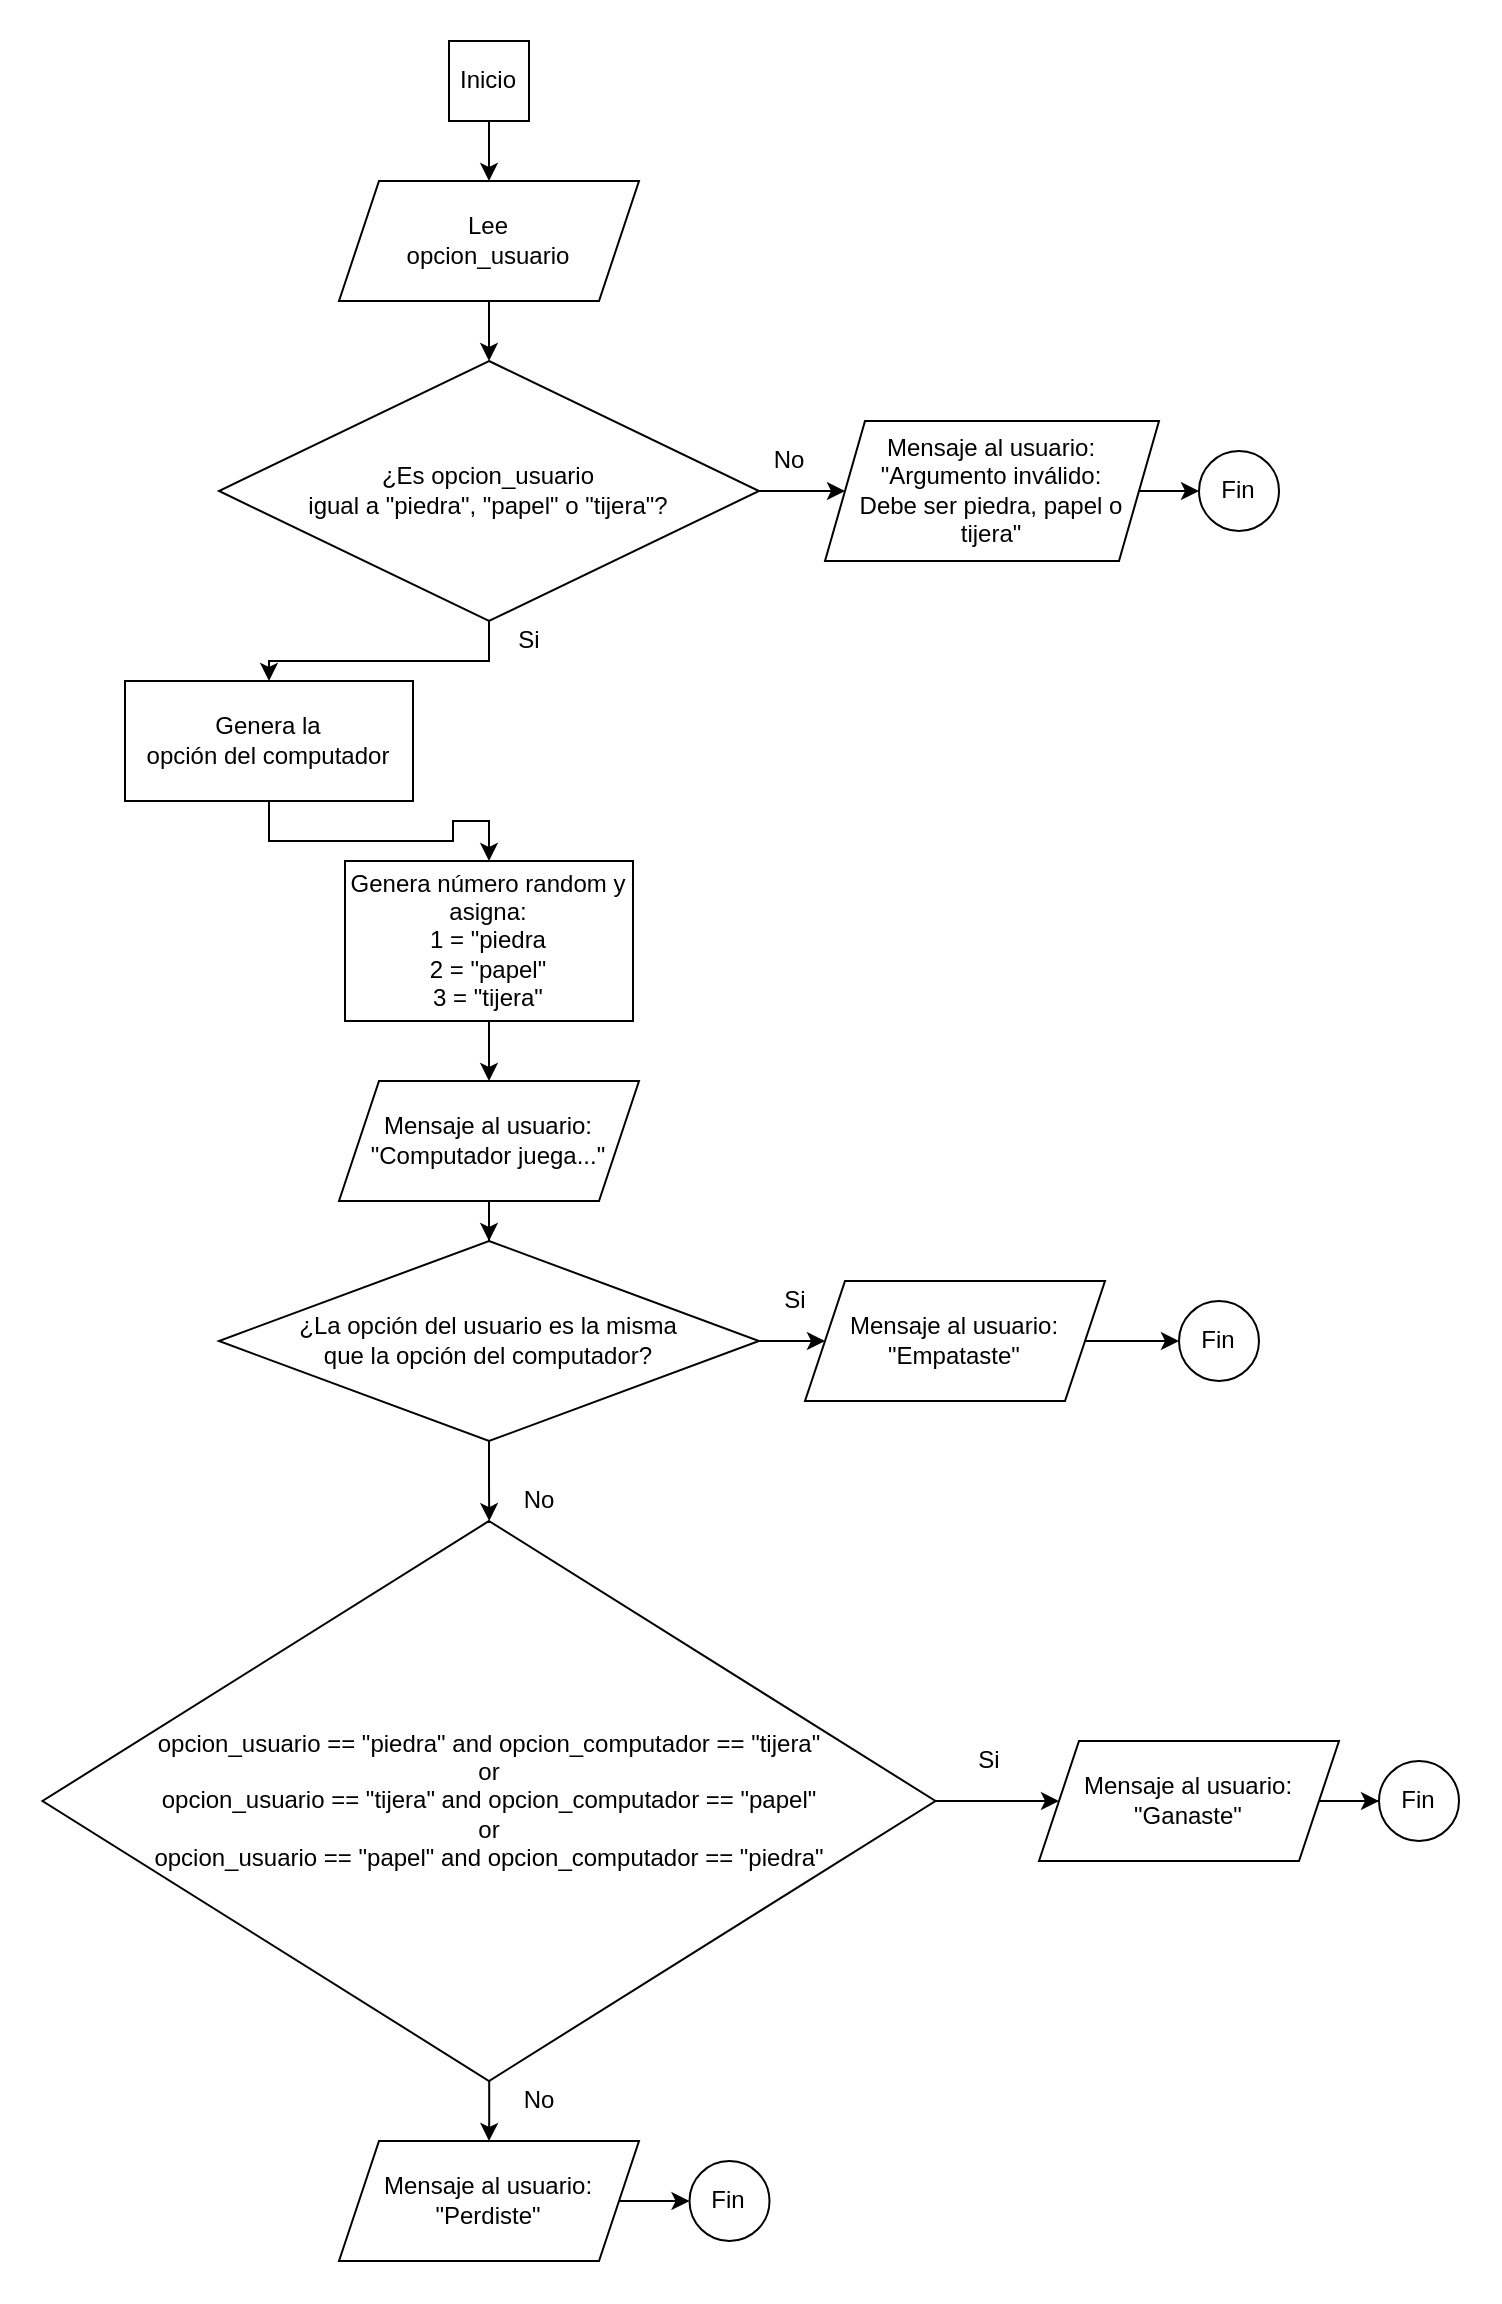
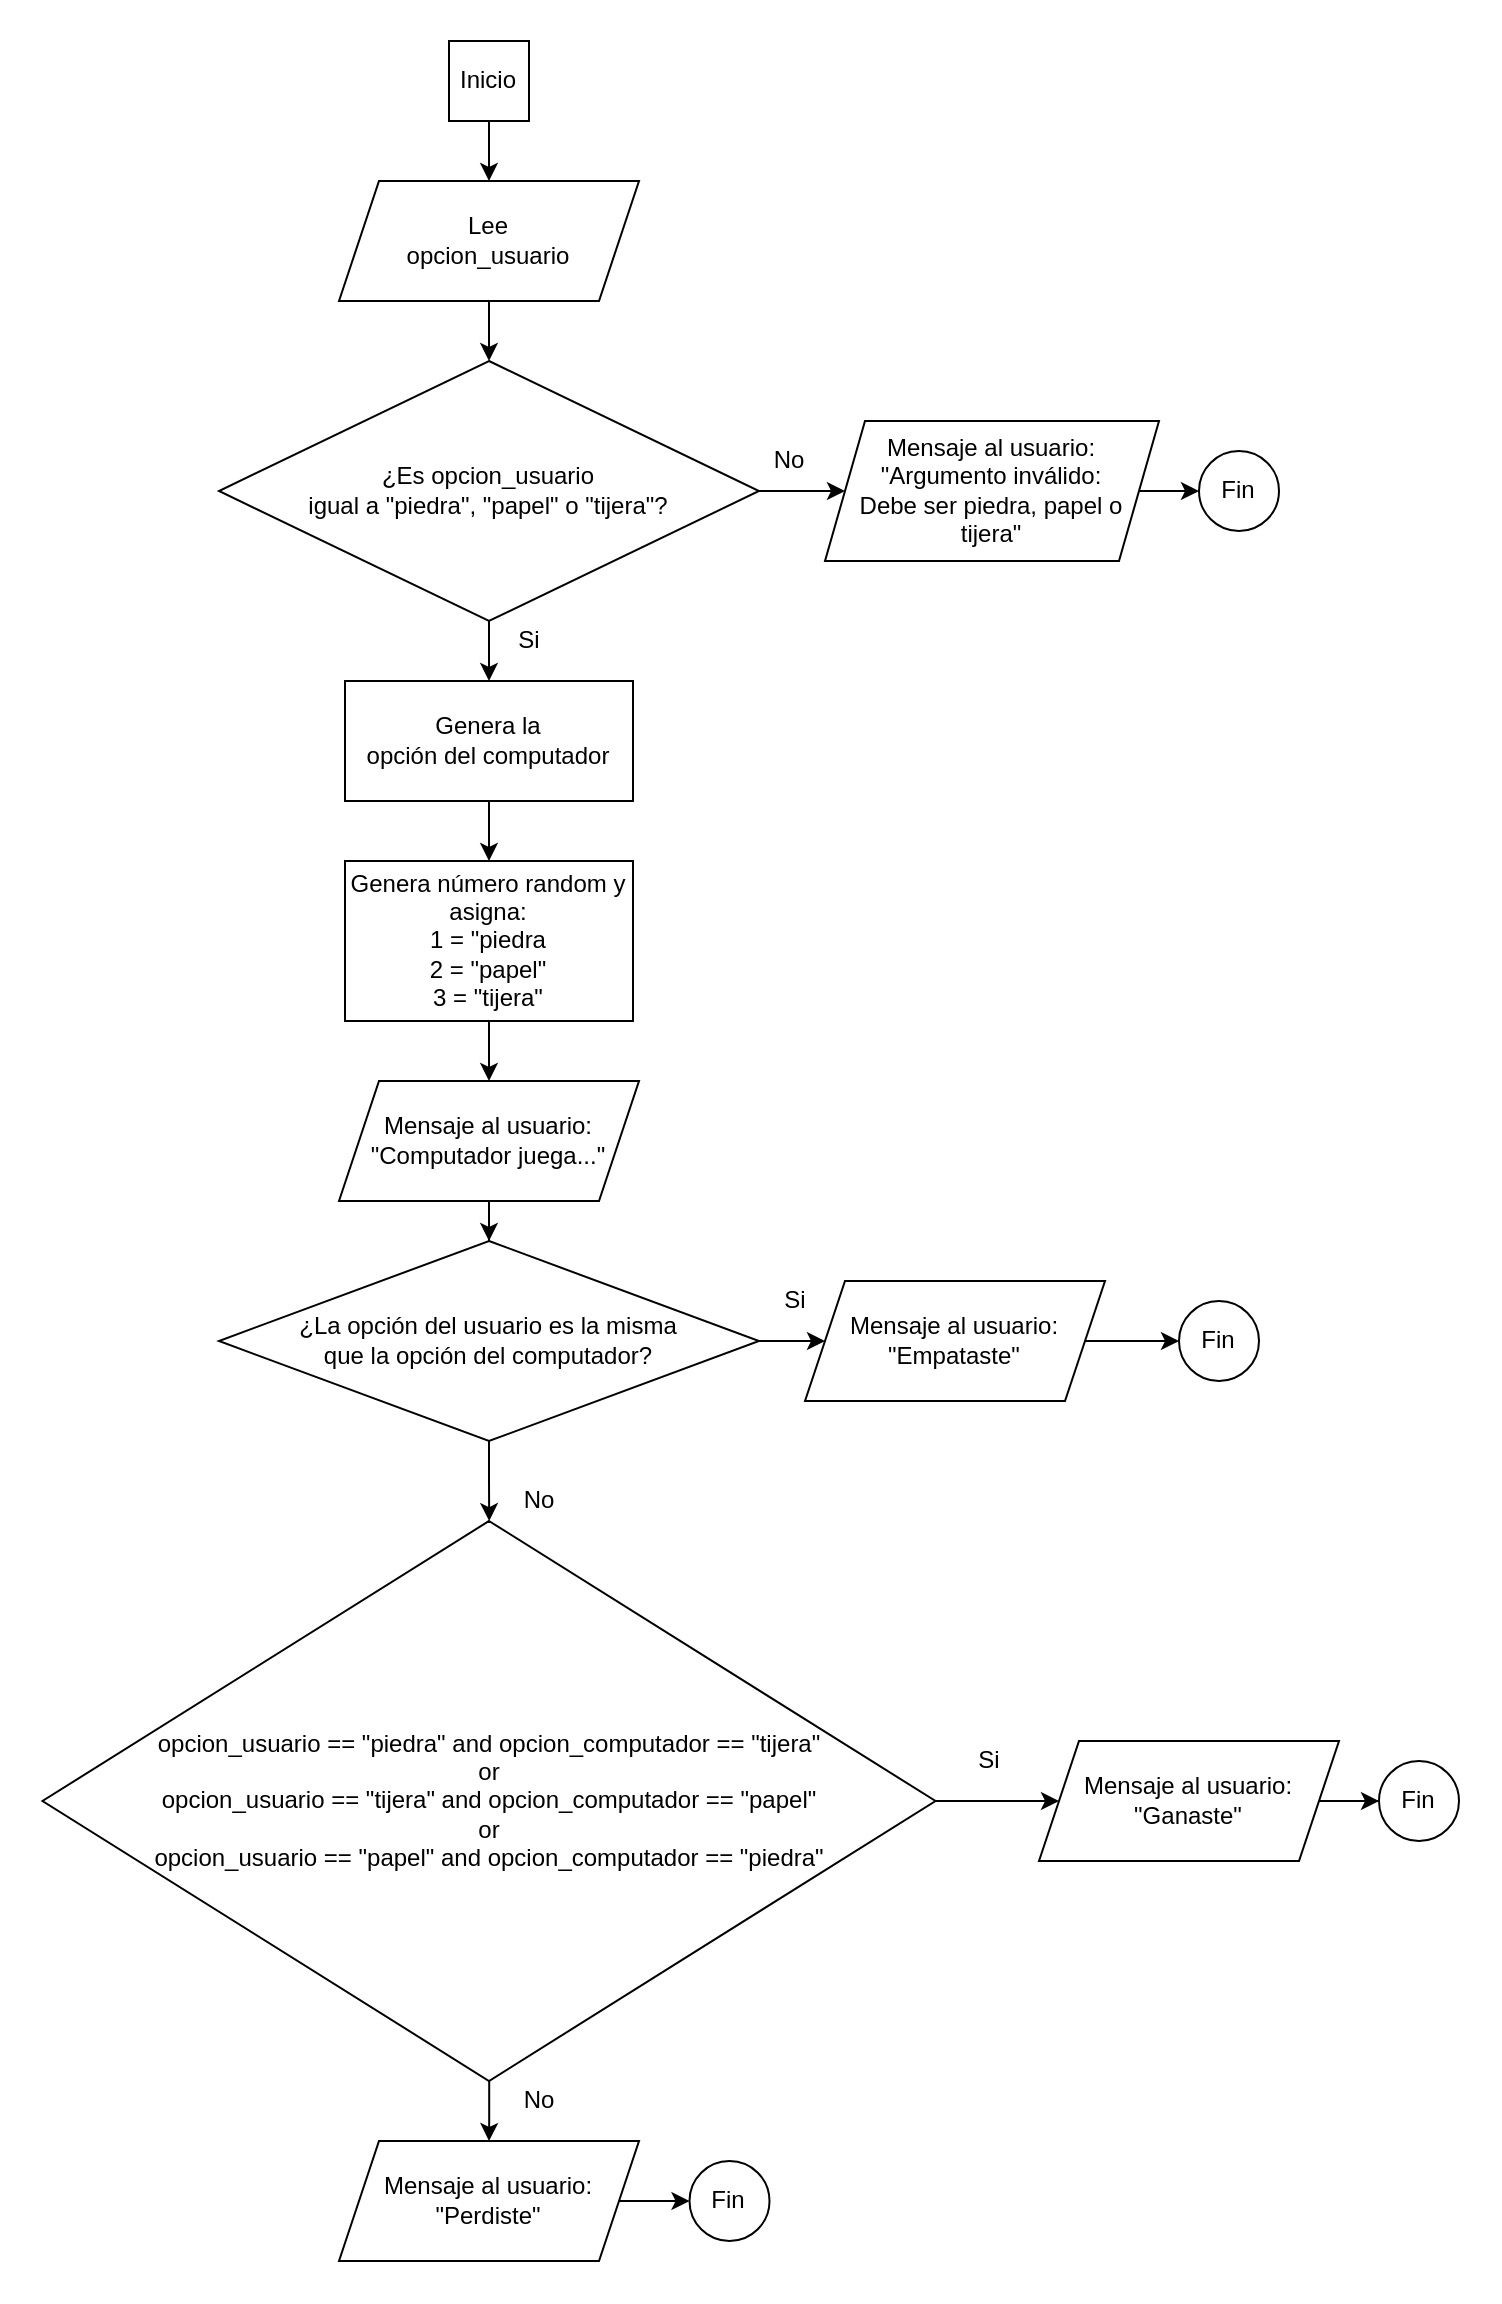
node "Genera la opción del computador": moved (269, 741) -> (489, 741)
